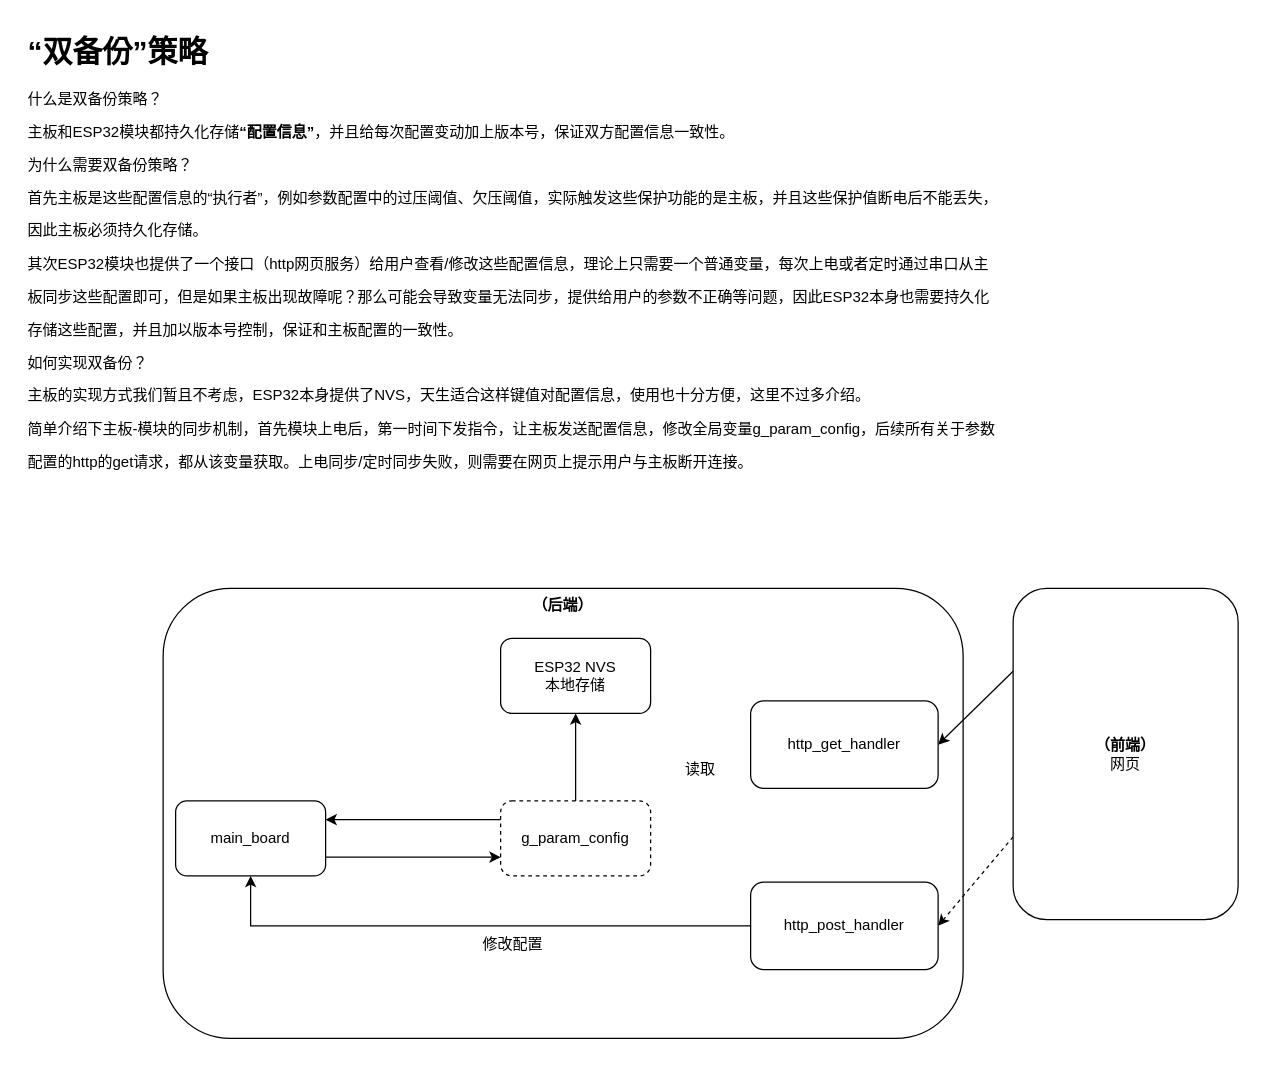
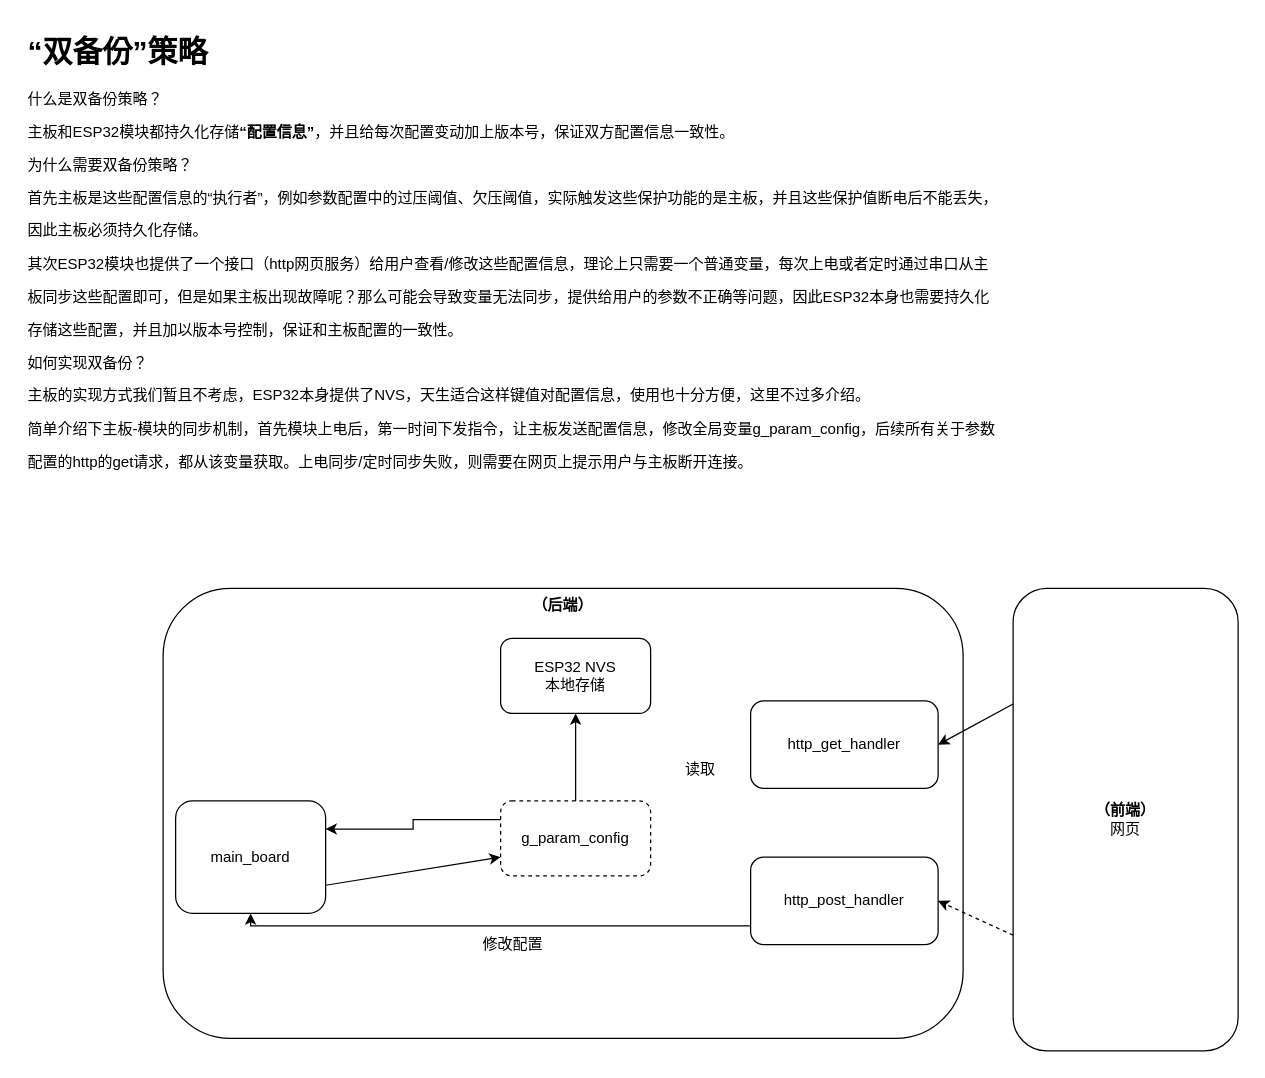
node "（前端） 网页": size 225x331 -> 225x463
node "main_board": size 150x75 -> 150x113
node "http_post_handler": moved (844, 926) -> (844, 901)
